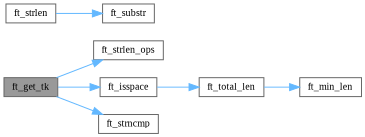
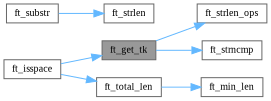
edge "ft_strlen" -> "ft_substr": reversed
edge "ft_get_tk" -> "ft_isspace": reversed
